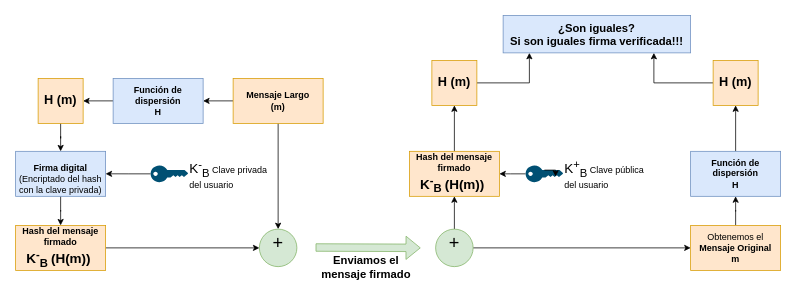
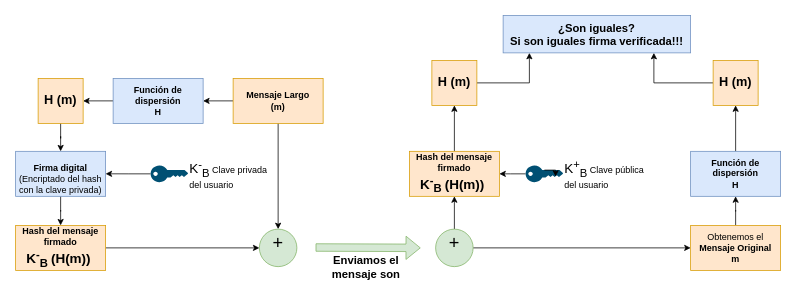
node "Enviamos el mensaje firmado": label "Enviamos el mensaje firmado" -> "Enviamos el mensaje son"
